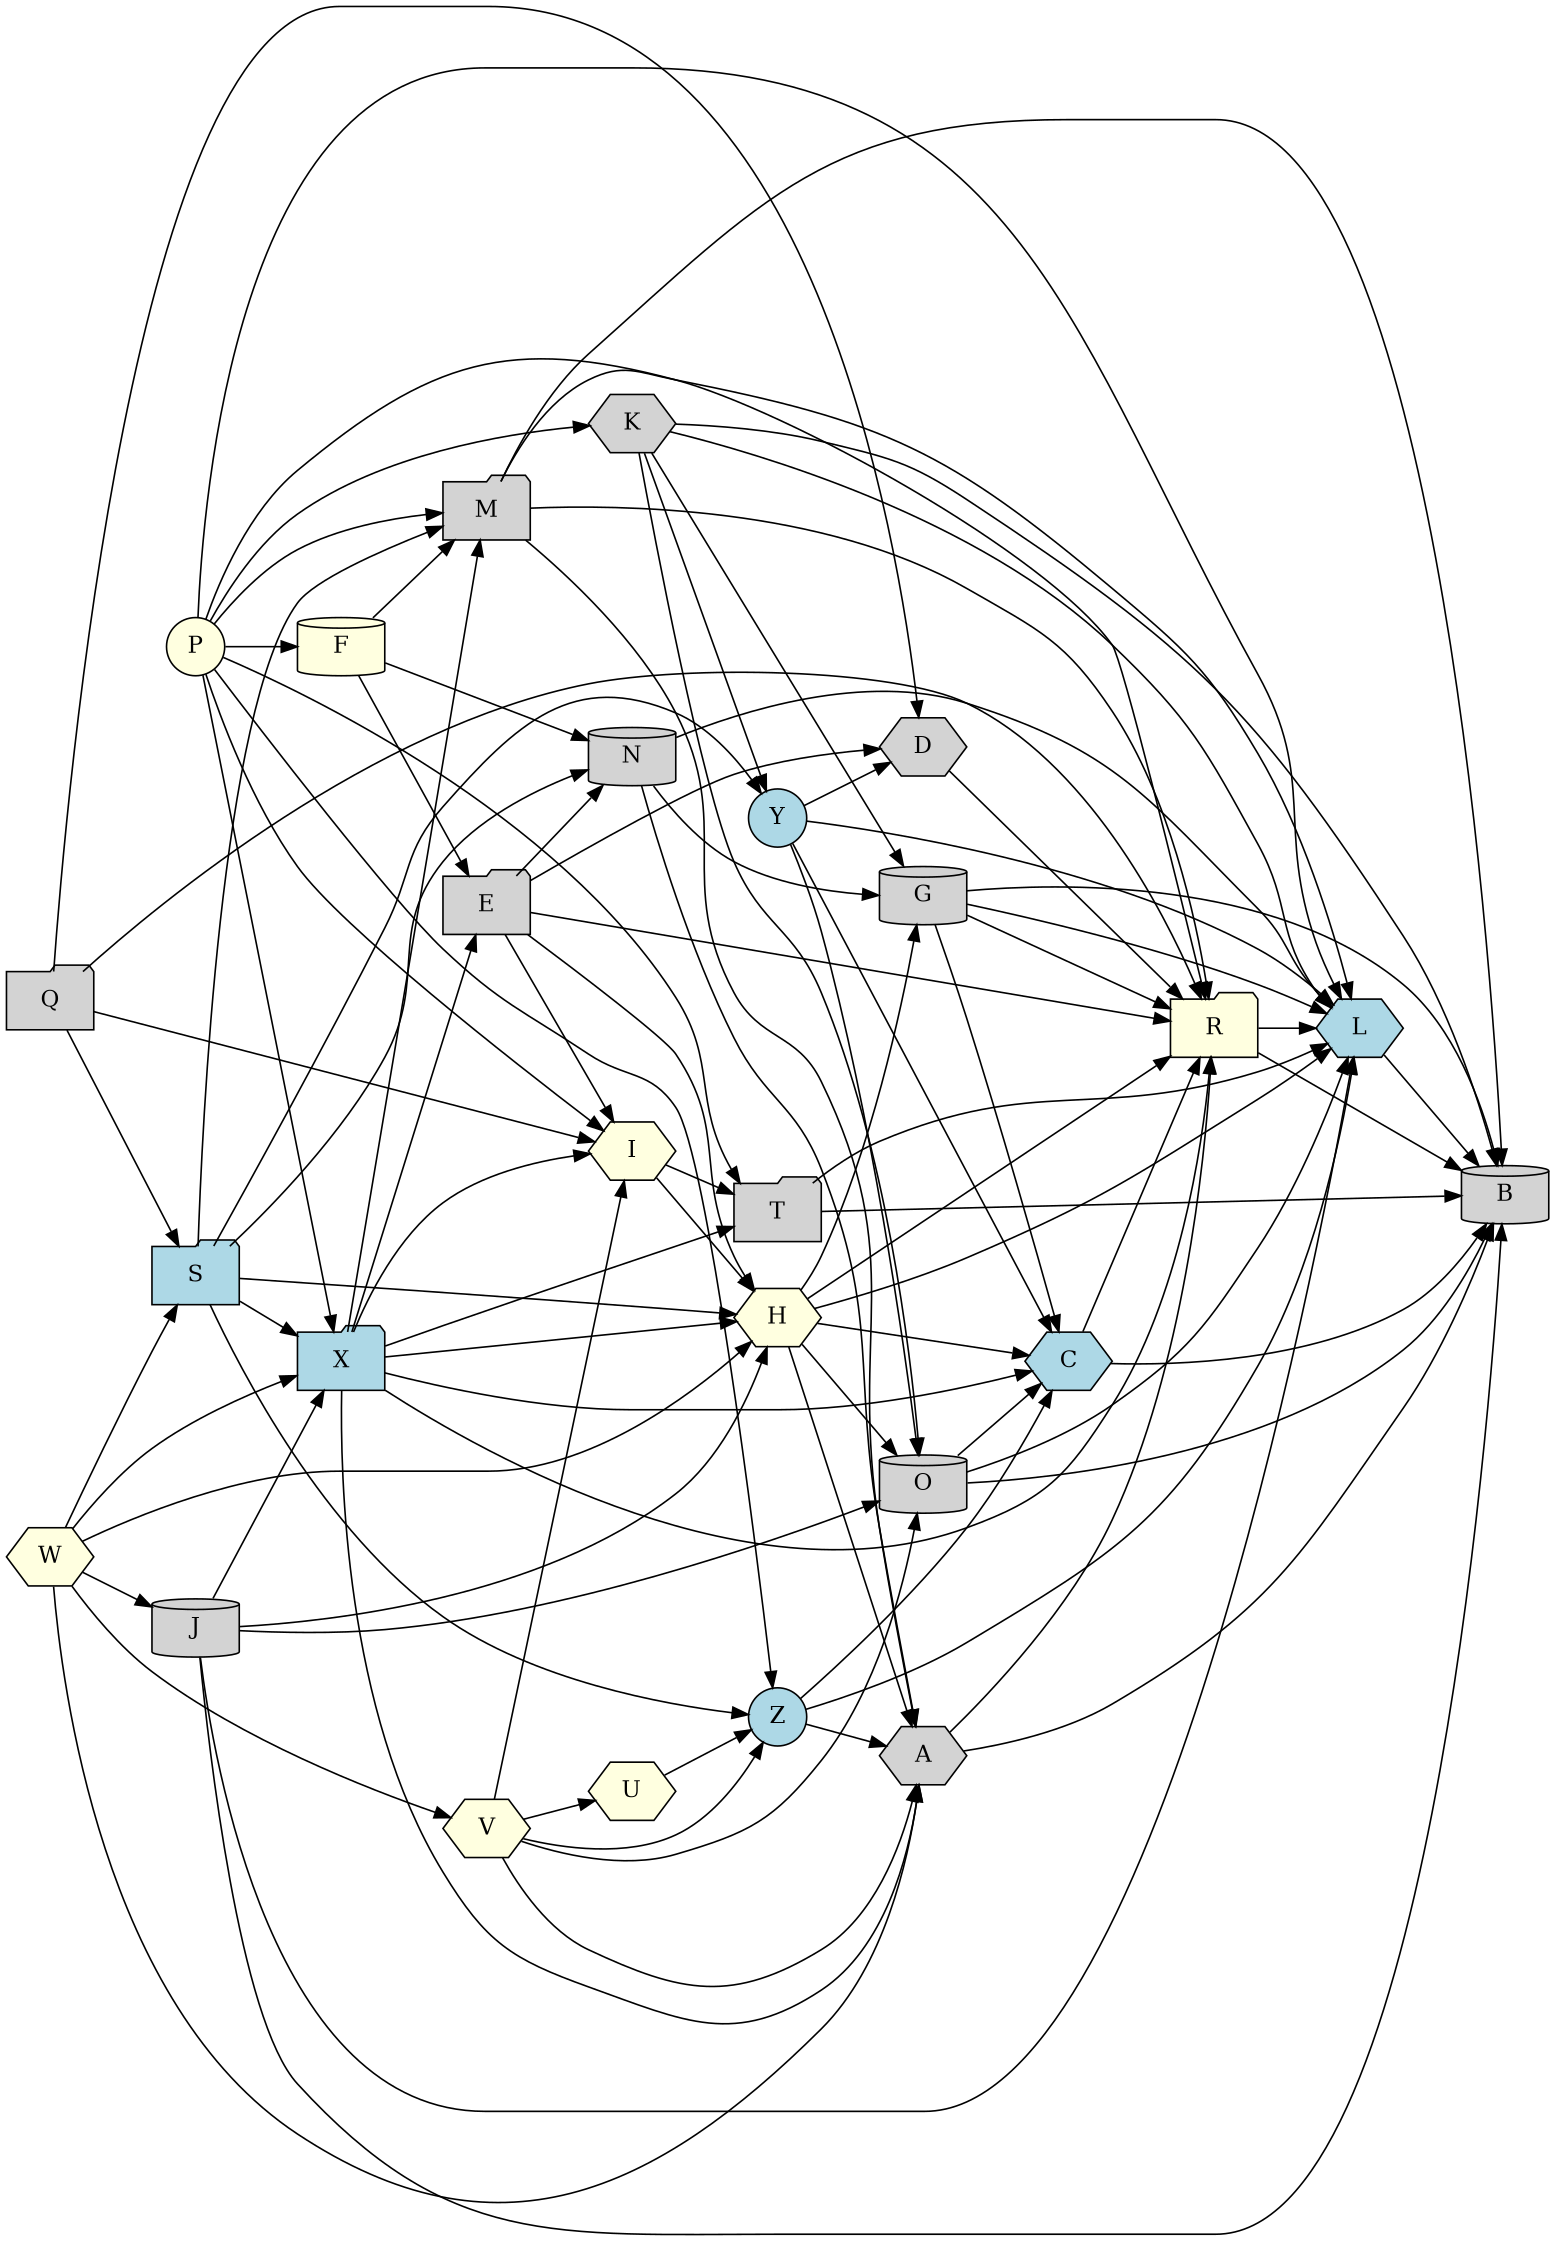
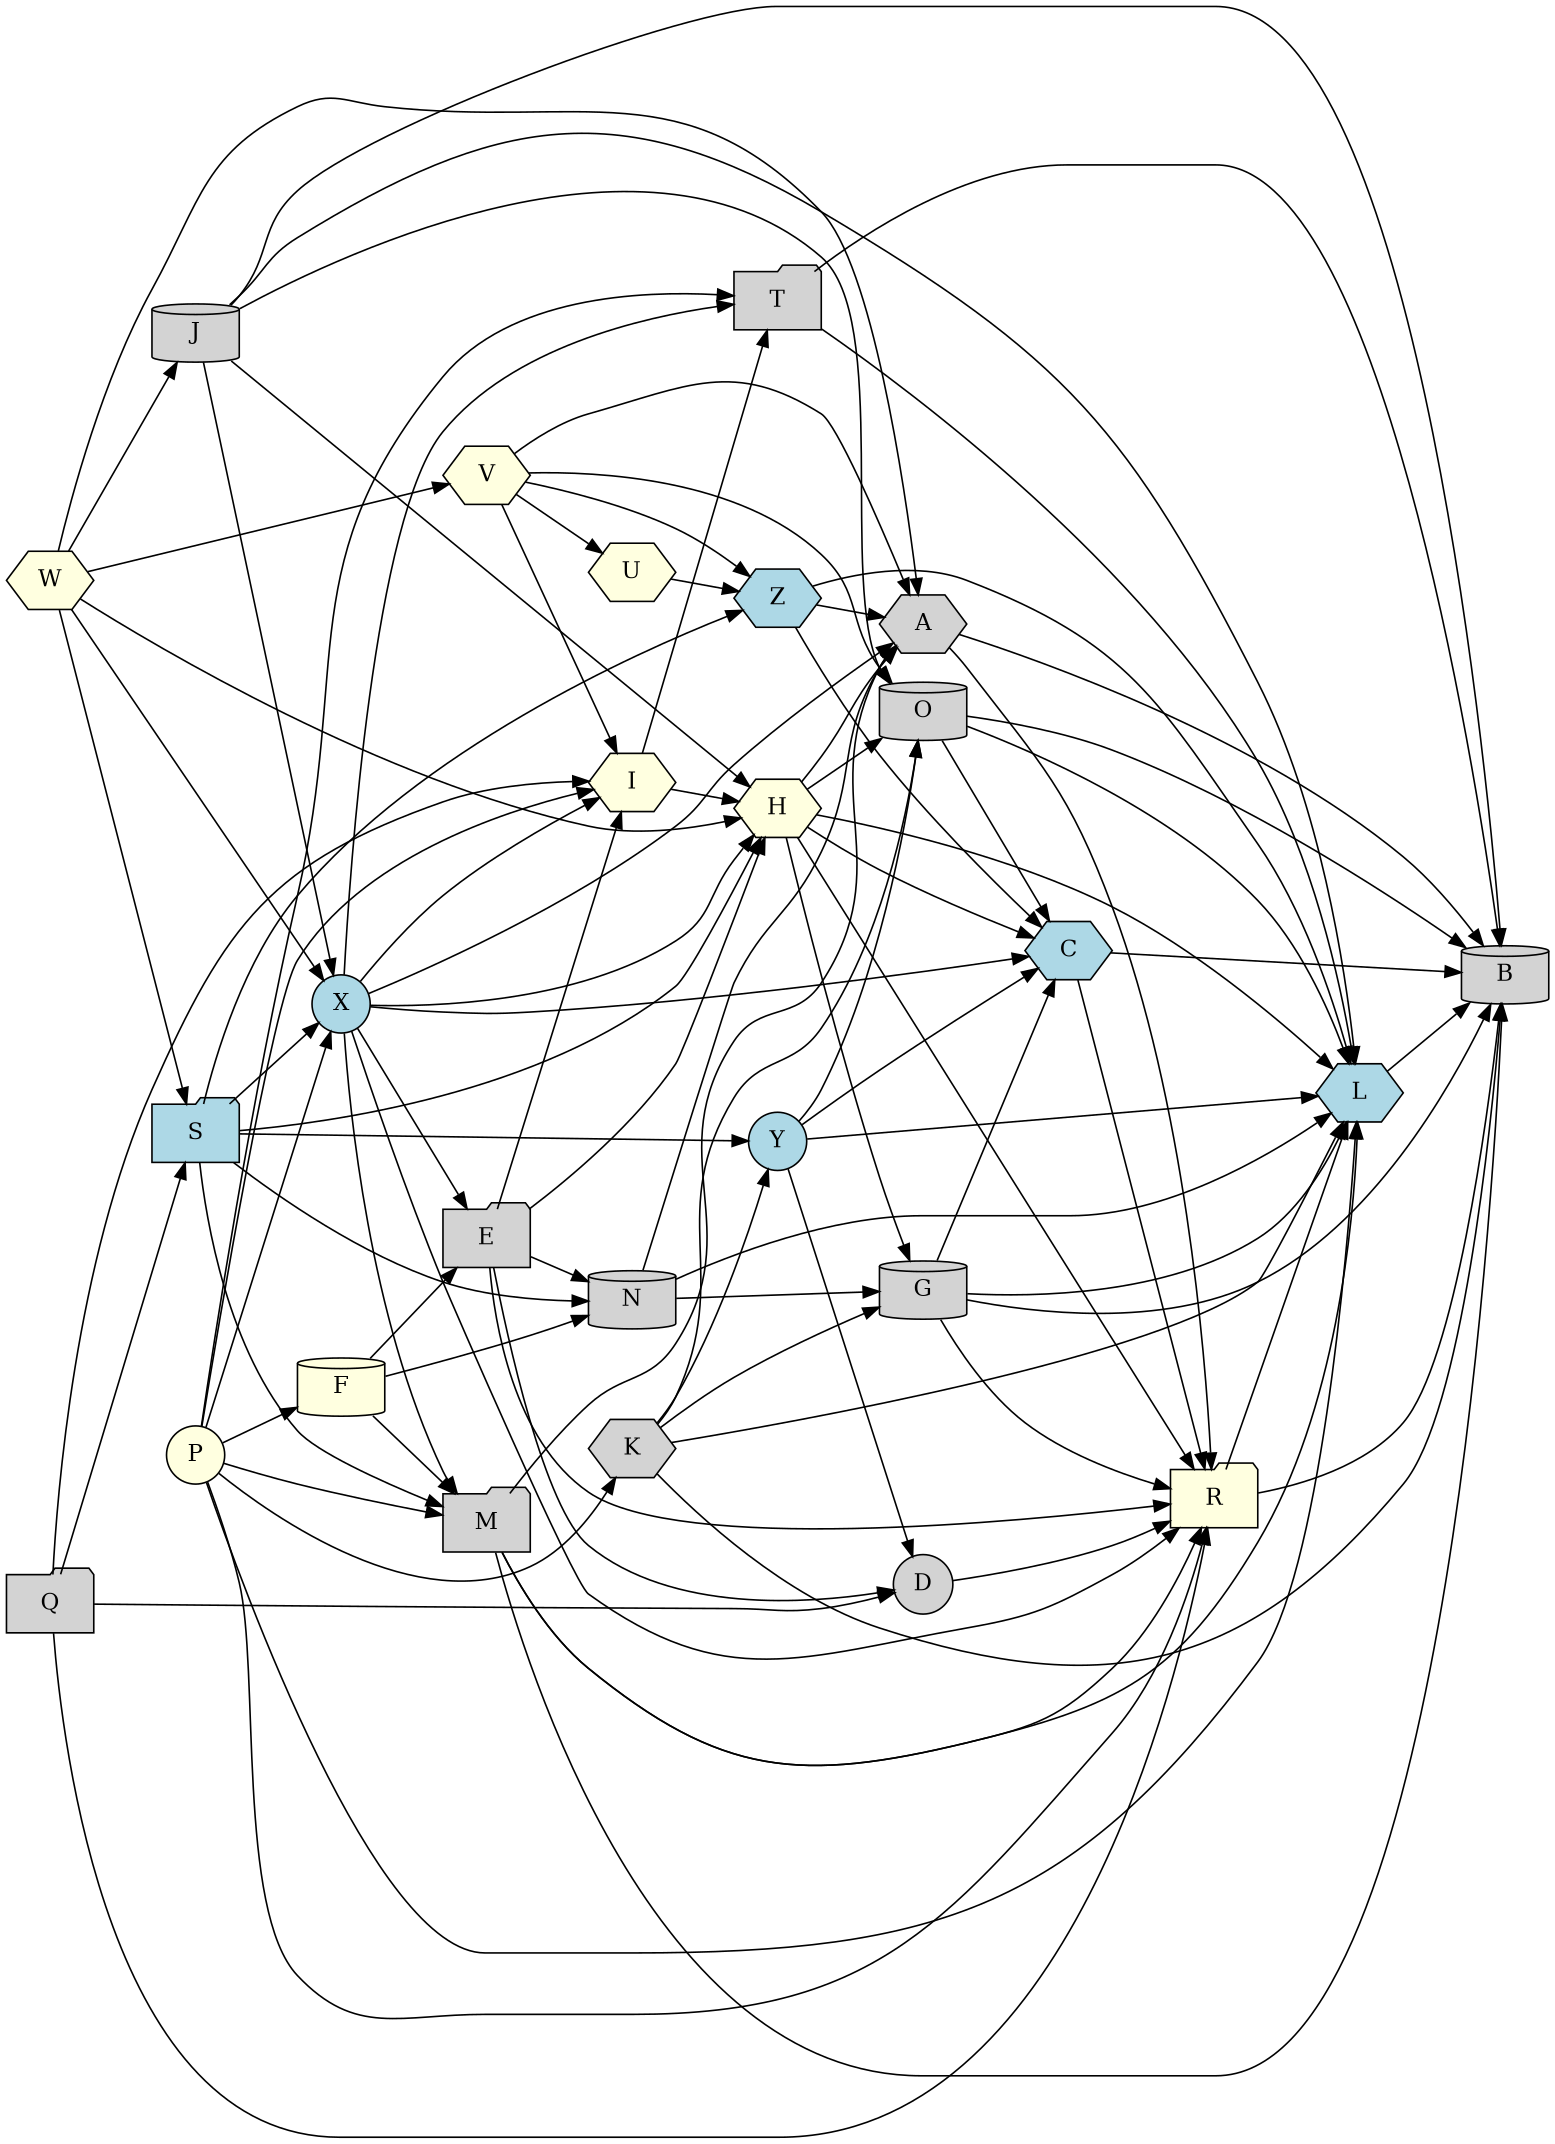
node "D": shape hexagon -> circle
edge "P" -> "Z": removed
node "X": shape folder -> circle
node "Z": shape circle -> hexagon
